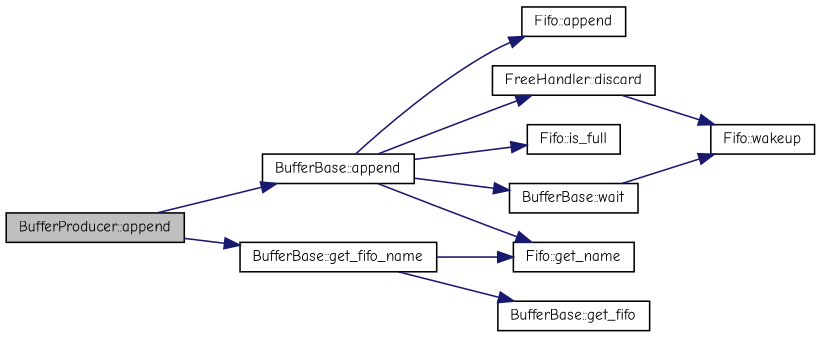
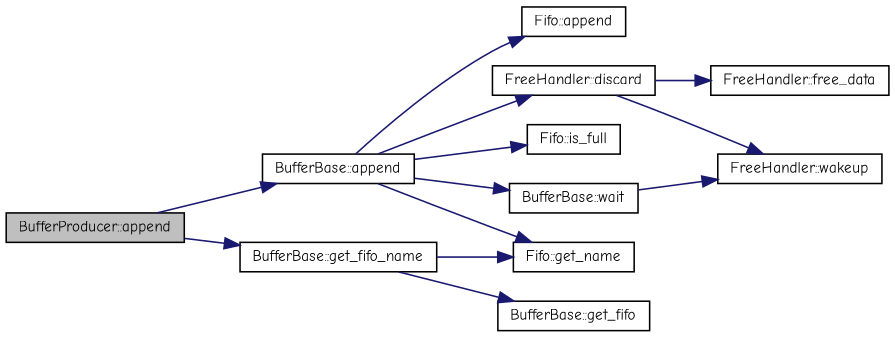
node "FreeHandler::free_data": added
node "Fifo::wakeup": label "Fifo::wakeup" -> "FreeHandler::wakeup"
